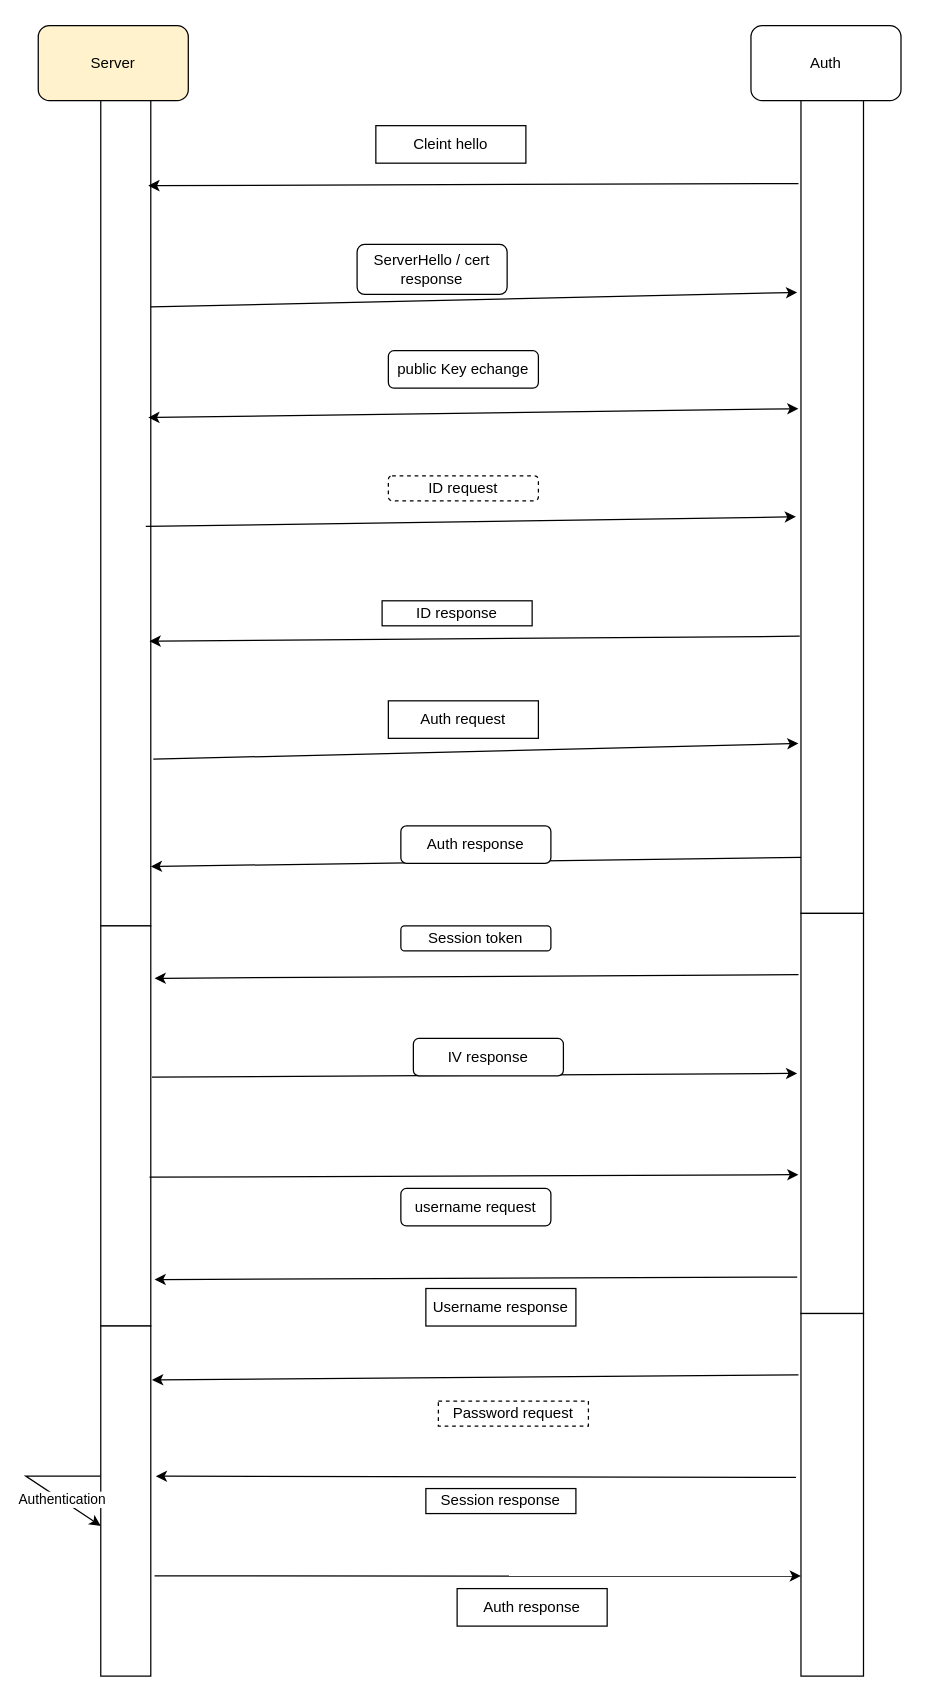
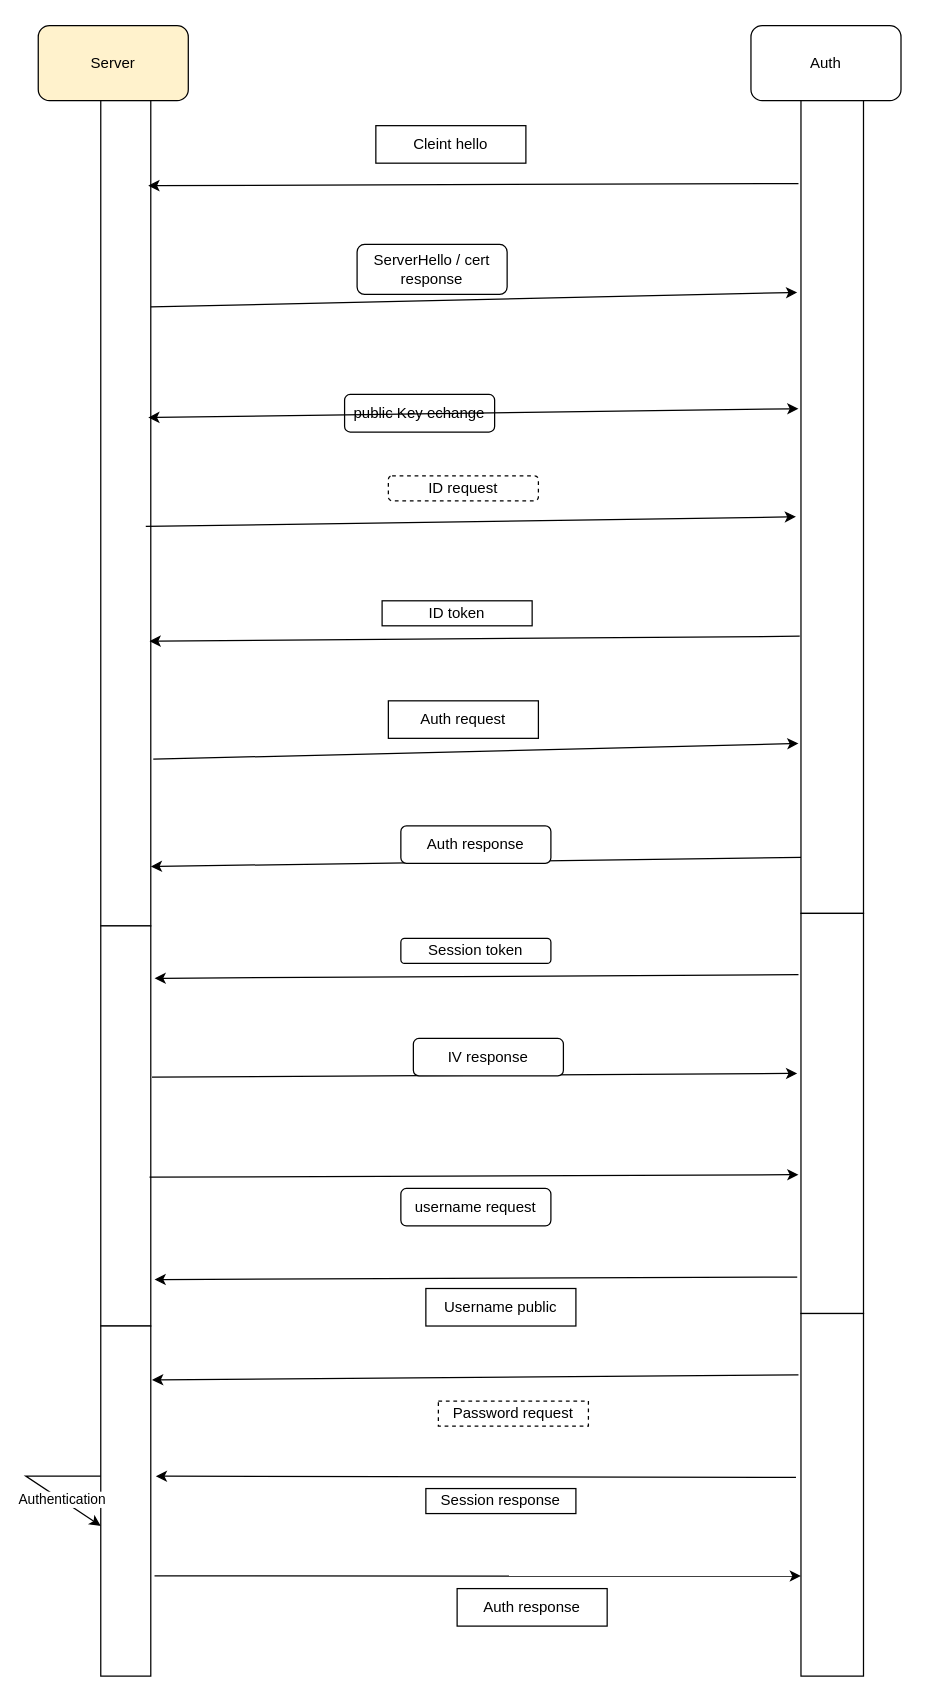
node "public Key echange": moved (463, 369) -> (419, 413)
node "ID response": label "ID response" -> "ID token"
node "Session token": moved (476, 938) -> (476, 951)
node "Username response": label "Username response" -> "Username public"
